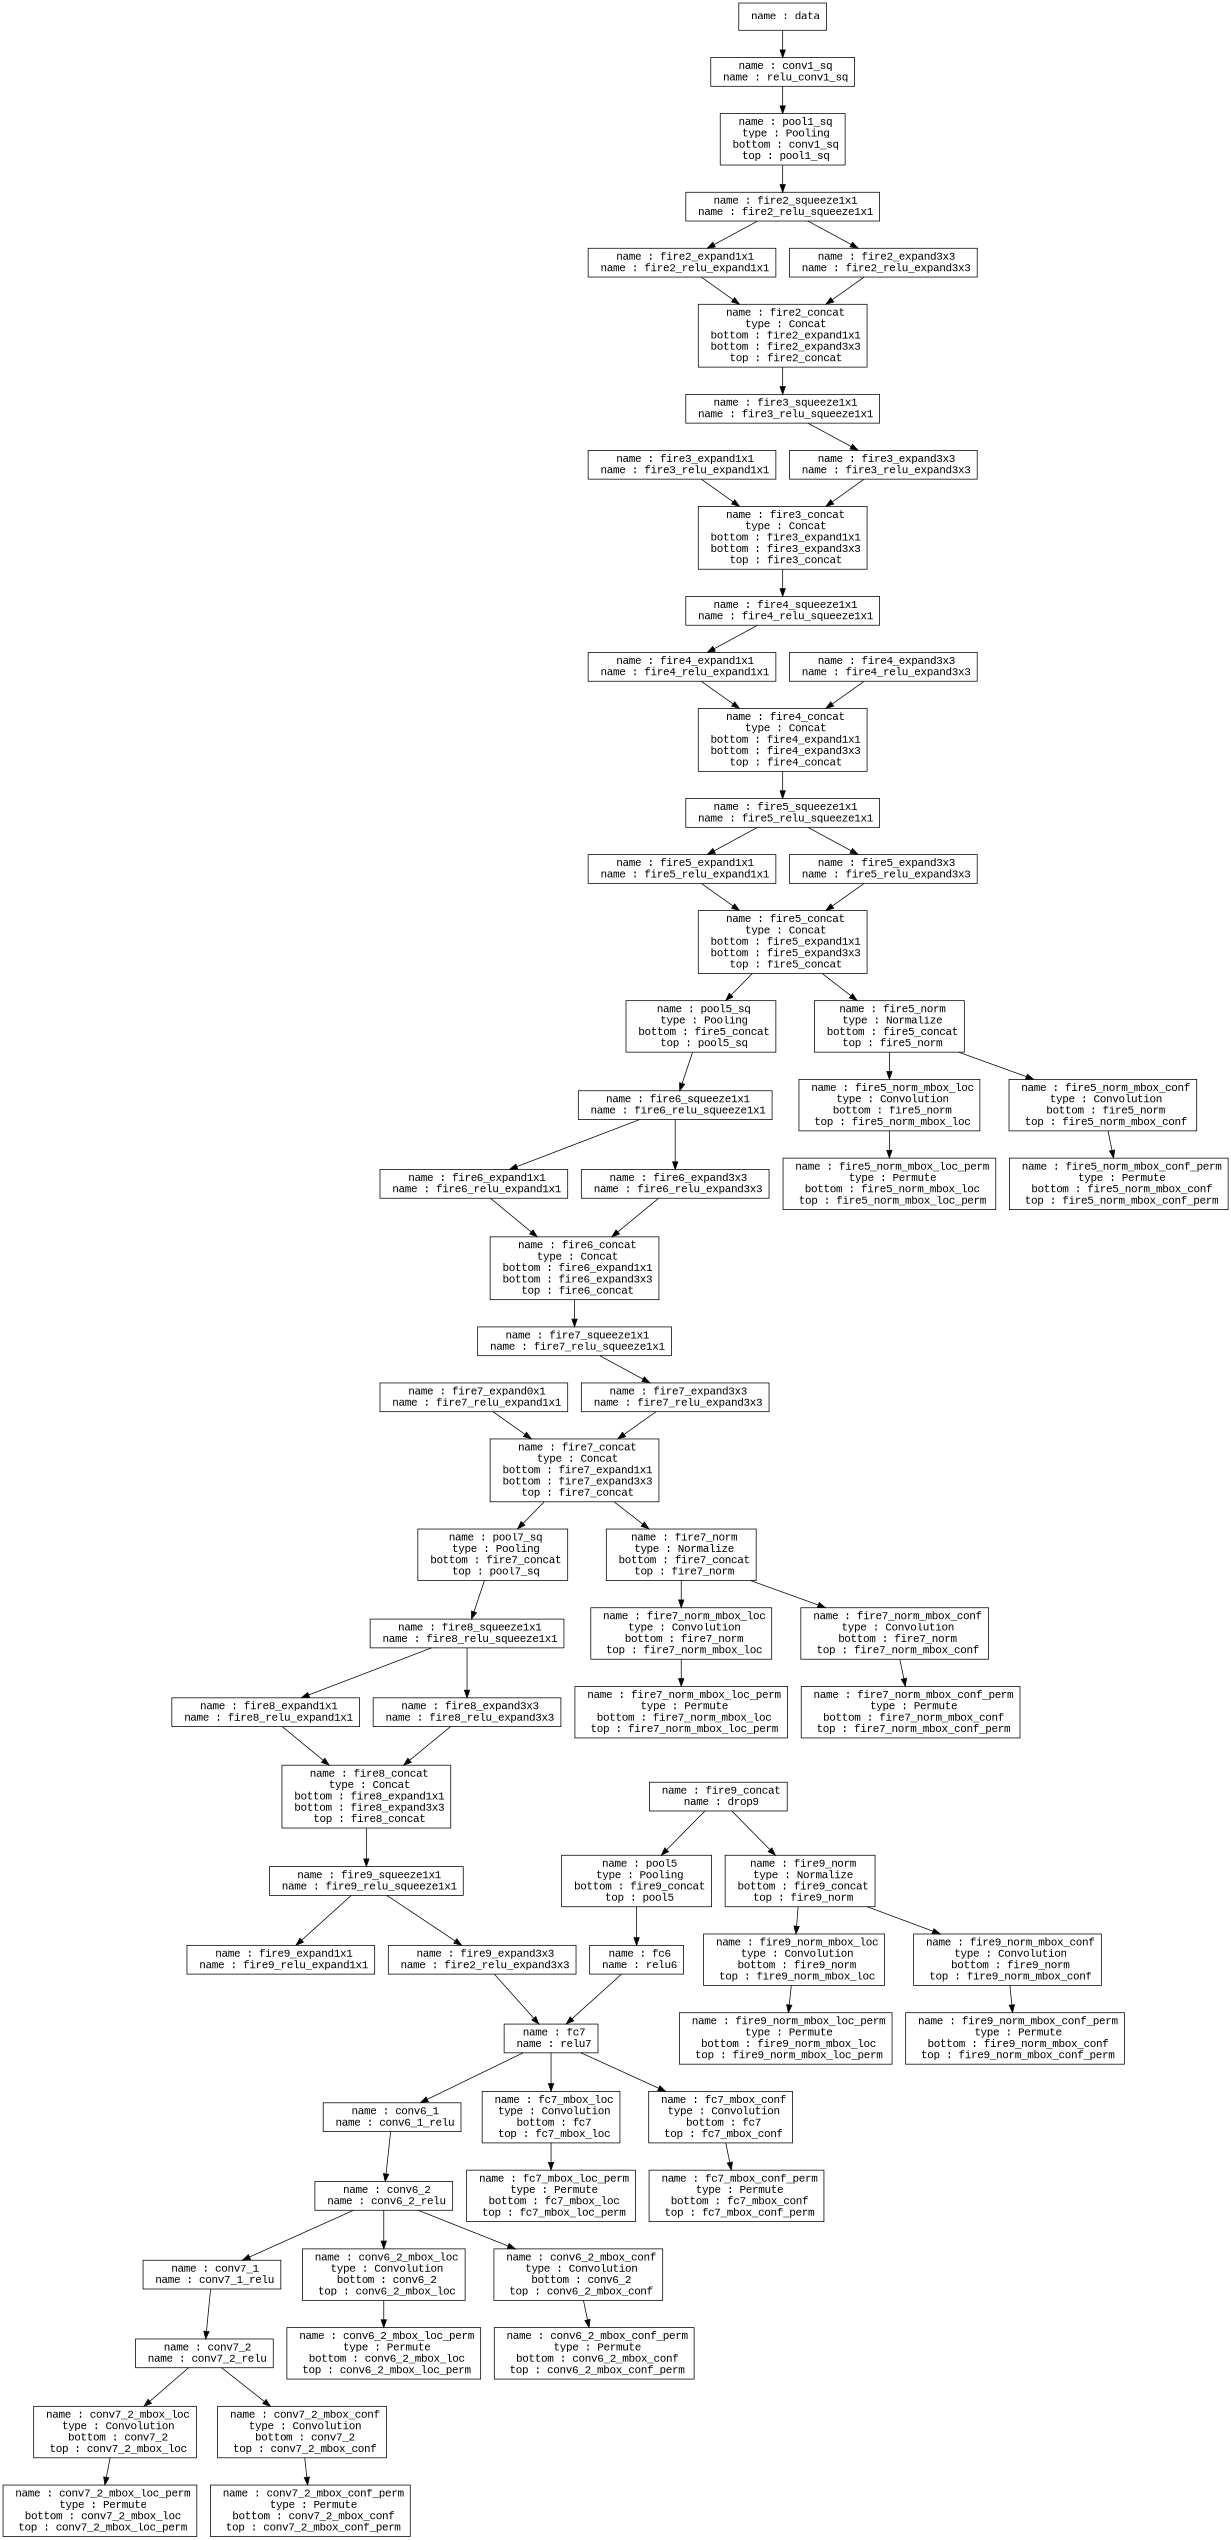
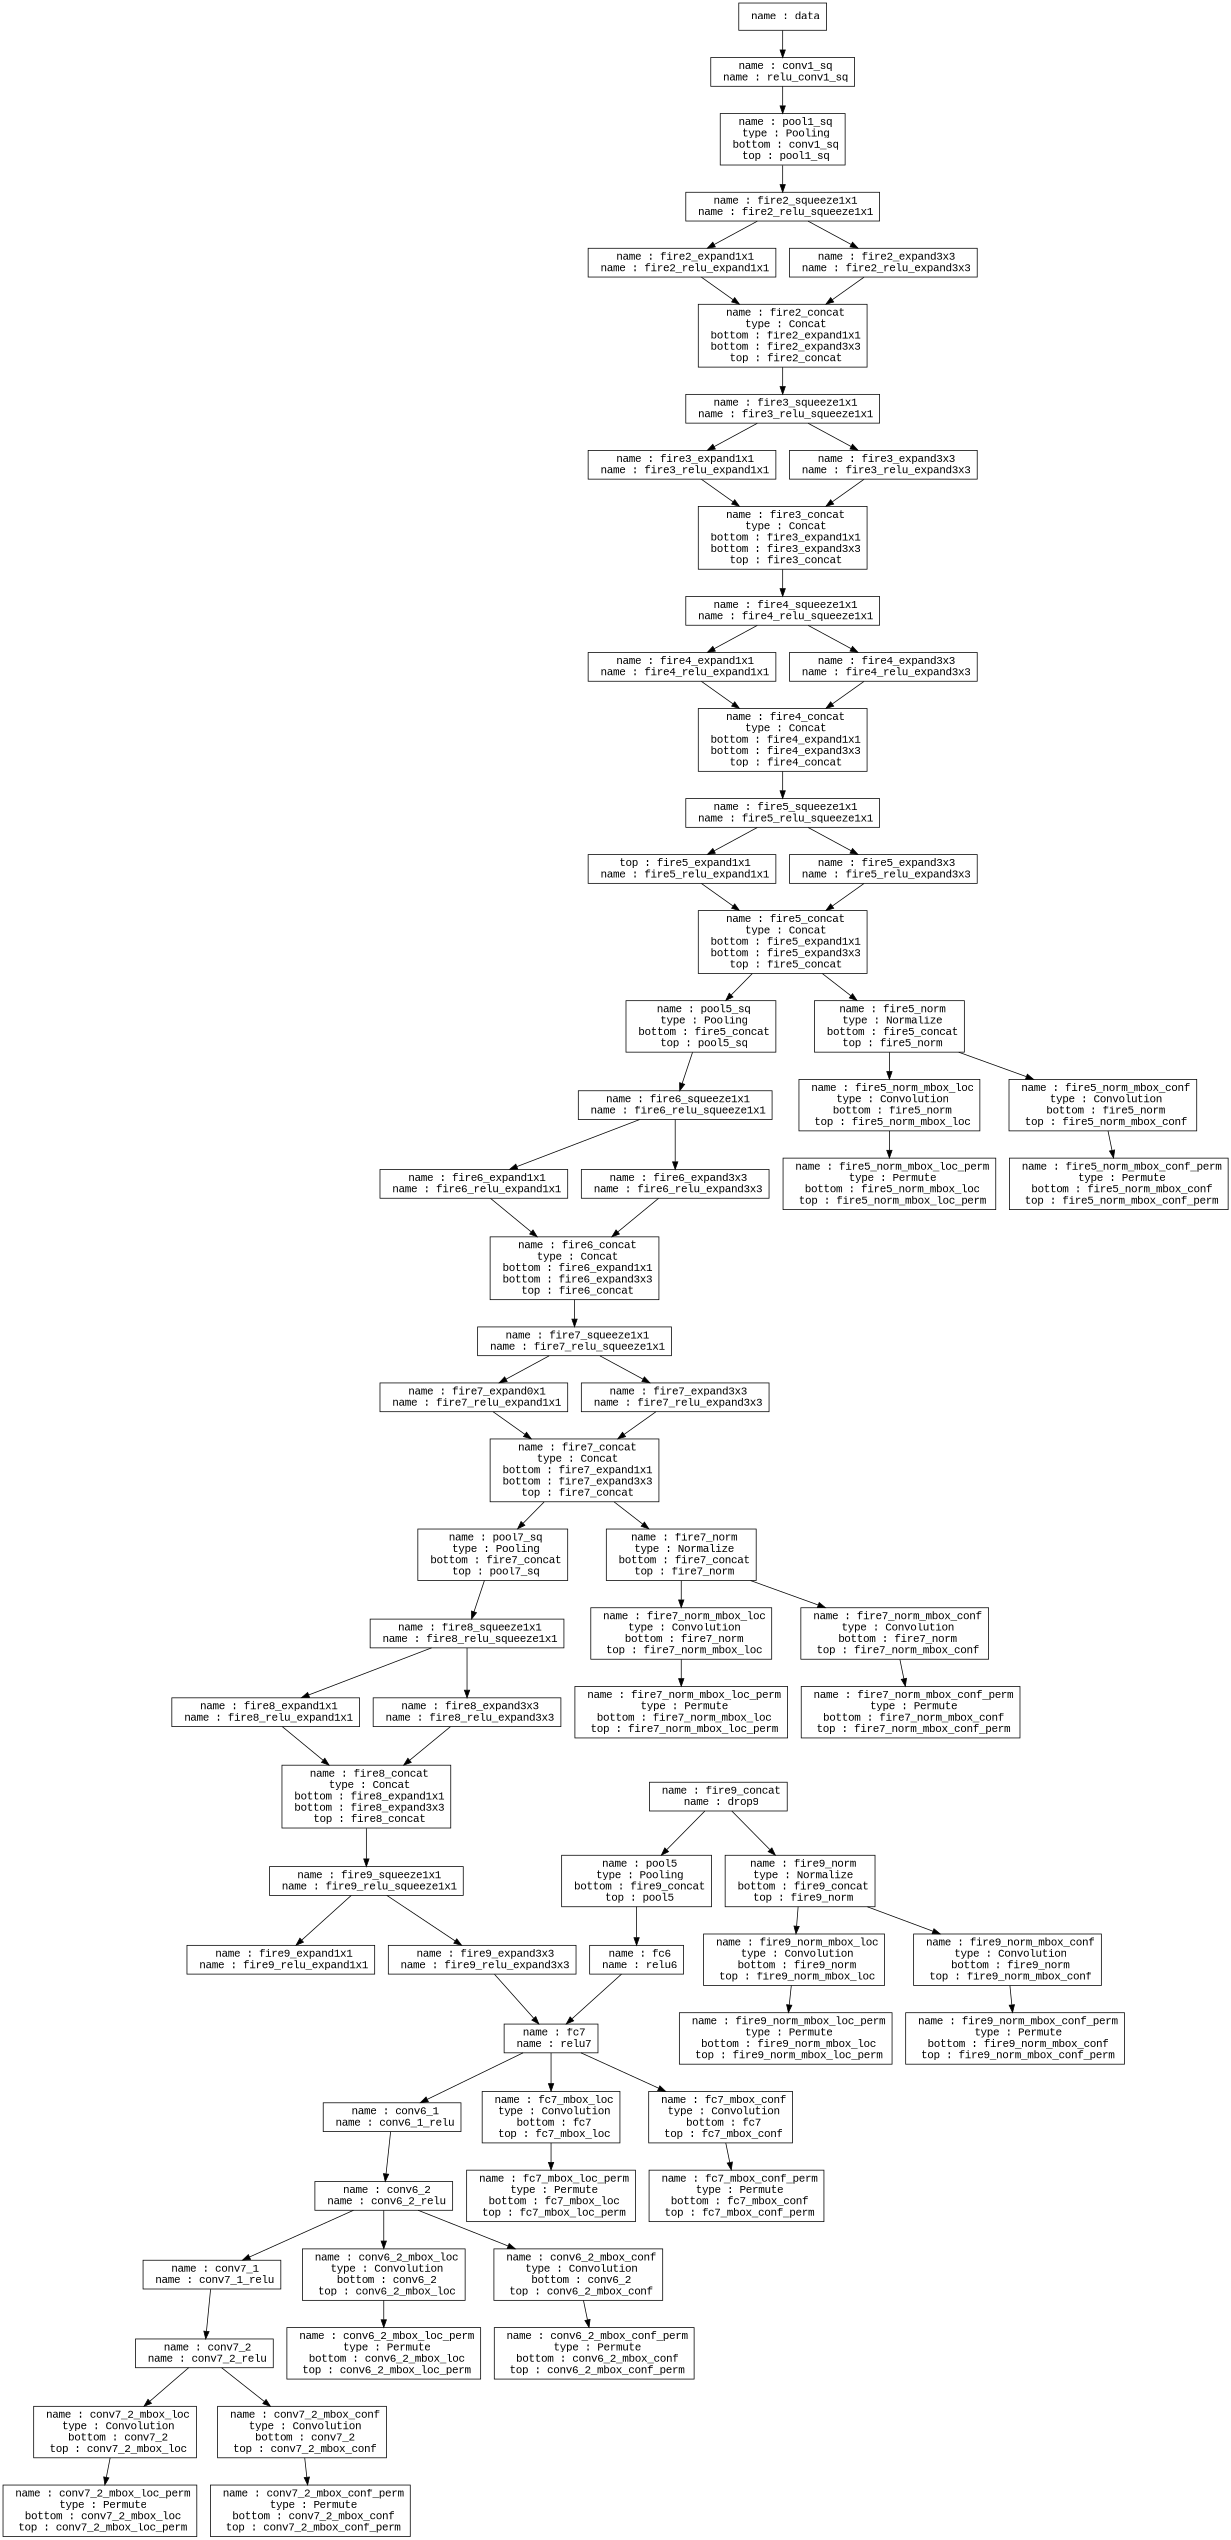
edge "name : fire3_squeeze1x1 name : fire3_relu_squeeze1x1" -> "name : fire3_expand1x1 name : fire3_relu_expand1x1": added
edge "name : fire4_squeeze1x1 name : fire4_relu_squeeze1x1" -> "name : fire4_expand3x3 name : fire4_relu_expand3x3": added
node "name : fire5_expand1x1 name : fire5_relu_expand1x1": label "name : fire5_expand1x1 name : fire5_relu_expand1x1" -> "top : fire5_expand1x1 name : fire5_relu_expand1x1"
edge "name : fire7_squeeze1x1 name : fire7_relu_squeeze1x1" -> "name : fire7_expand0x1 name : fire7_relu_expand1x1": added
node "name : fire9_expand3x3 name : fire2_relu_expand3x3": label "name : fire9_expand3x3 name : fire2_relu_expand3x3" -> "name : fire9_expand3x3 name : fire9_relu_expand3x3"
